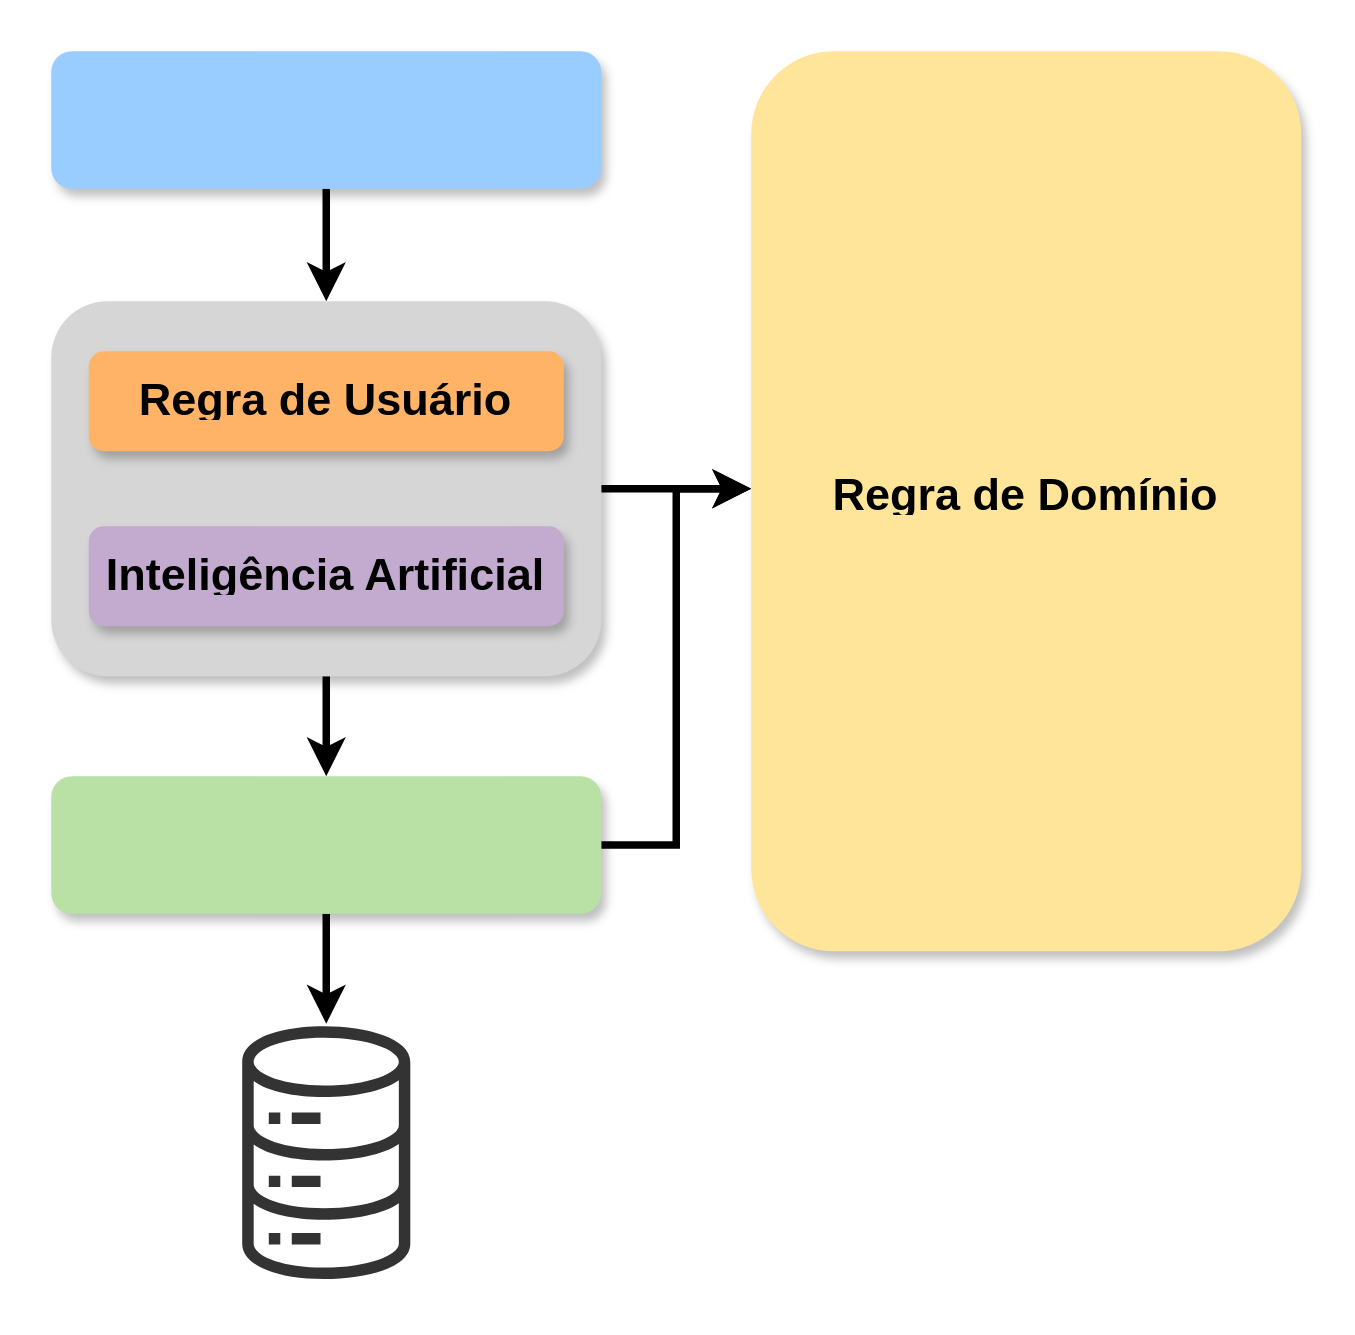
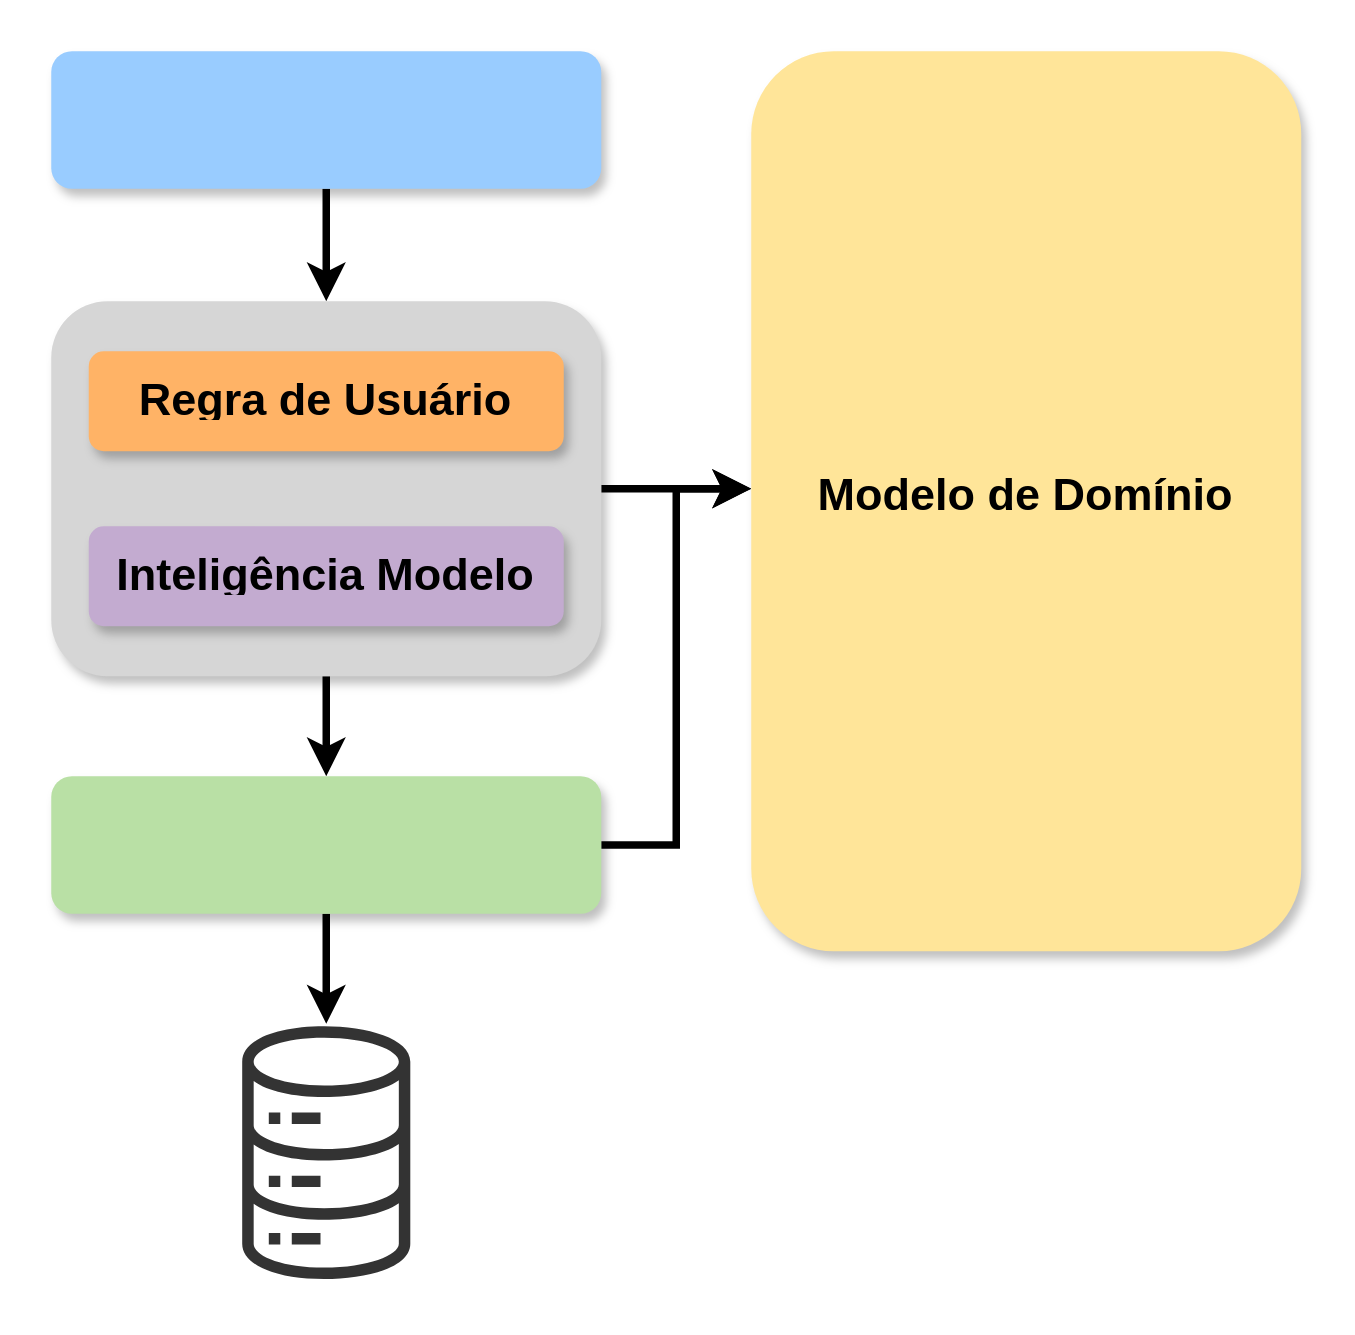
node "Regra de Domínio": label "Regra de Domínio" -> "Modelo de Domínio"
node "Inteligência Artificial": label "Inteligência Artificial" -> "Inteligência Modelo"
